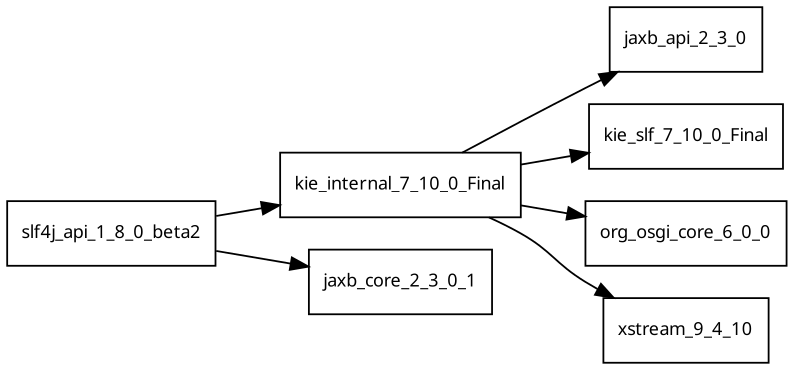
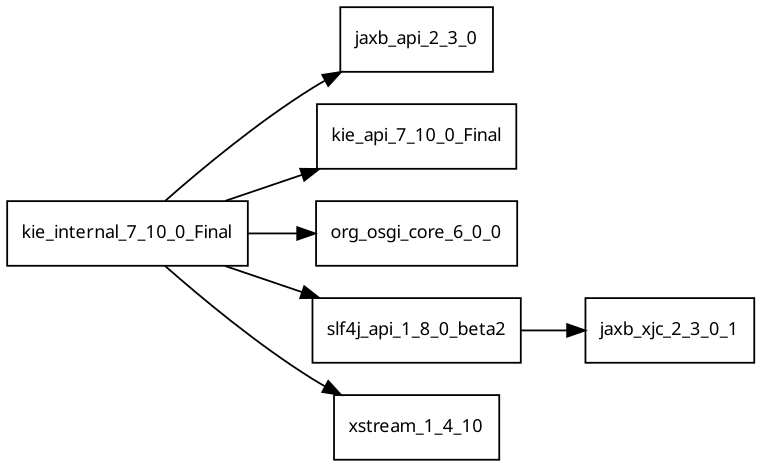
node "kie_slf_7_10_0_Final": label "kie_slf_7_10_0_Final" -> "kie_api_7_10_0_Final"
edge "slf4j_api_1_8_0_beta2" -> "kie_internal_7_10_0_Final": reversed
node "jaxb_core_2_3_0_1": label "jaxb_core_2_3_0_1" -> "jaxb_xjc_2_3_0_1"
node "xstream_9_4_10": label "xstream_9_4_10" -> "xstream_1_4_10"
